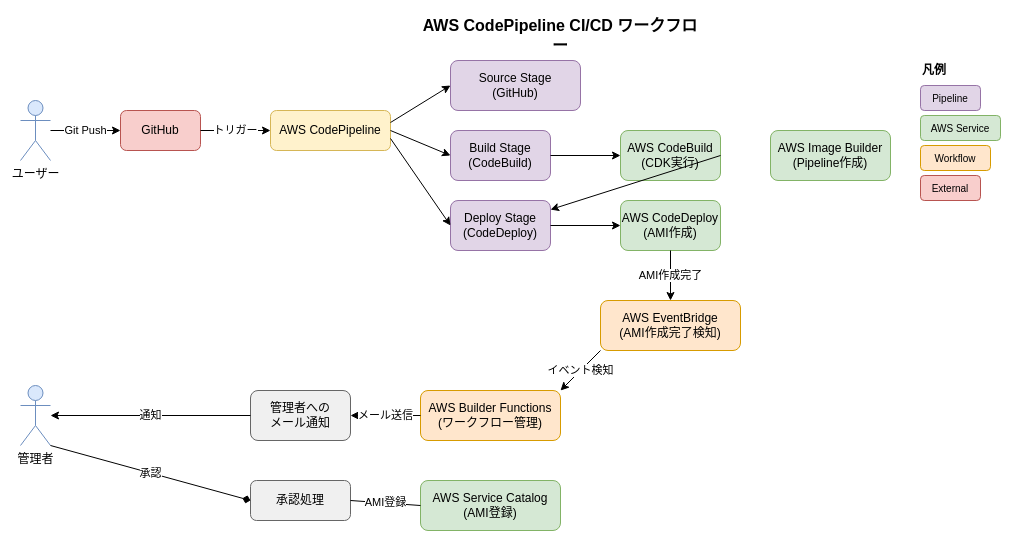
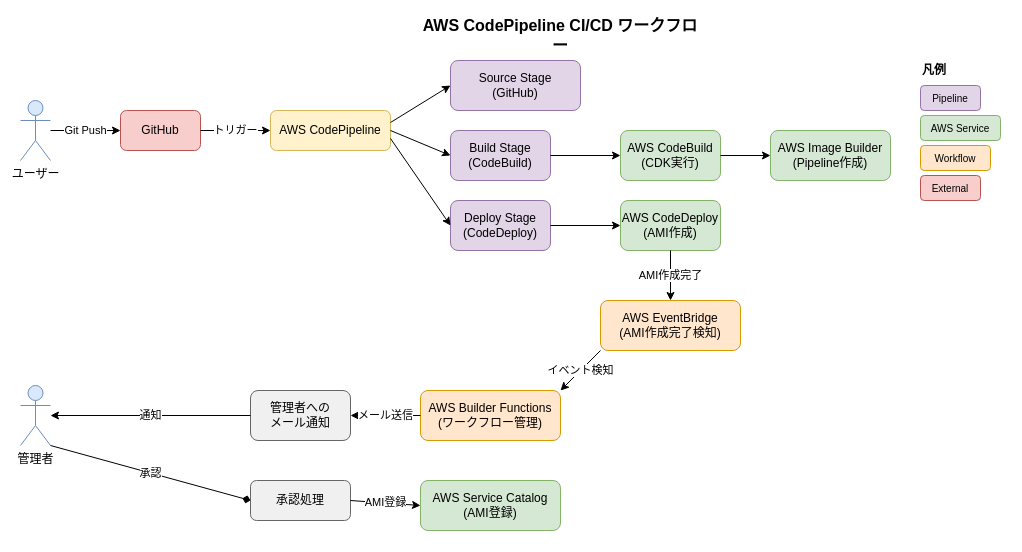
edge "AWS CodeBuild (CDK実行)" -> "Deploy Stage (CodeDeploy)": now "AWS CodeBuild (CDK実行)" -> "AWS Image Builder (Pipeline作成)"
edge "承認処理" -- "AWS Service Catalog (AMI登録)": arrowhead none -> classic
